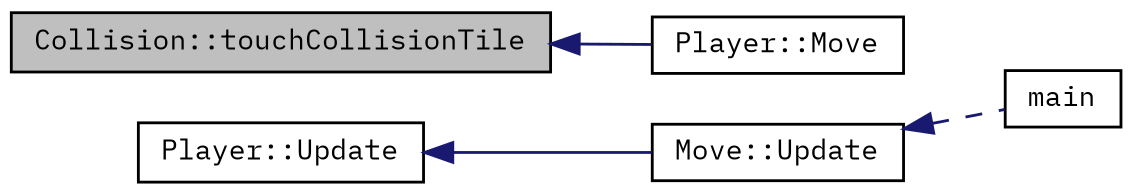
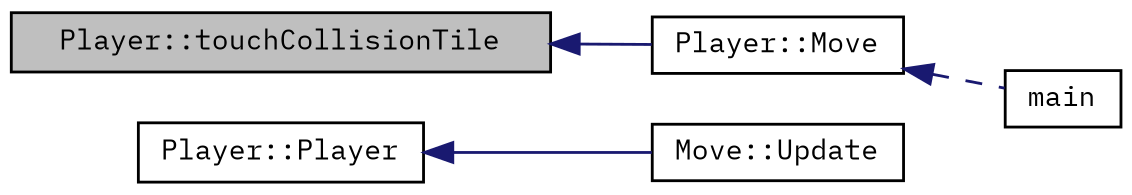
node "Collision::touchCollisionTile": label "Collision::touchCollisionTile" -> "Player::touchCollisionTile"
edge "main" -> "Move::Update": now "main" -> "Player::Move"
node "Player::Update": label "Player::Update" -> "Player::Player"
